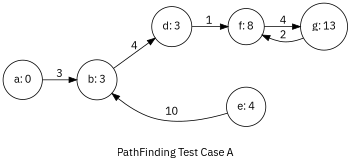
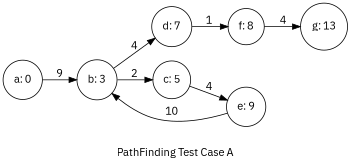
node "d: 3": label "d: 3" -> "d: 7"
edge "g: 13" -> "f: 8": removed, label "2"
edge "a: 0" -> "b: 3": label "3" -> "9"
node "c: 5": added
node "e: 4": label "e: 4" -> "e: 9"
